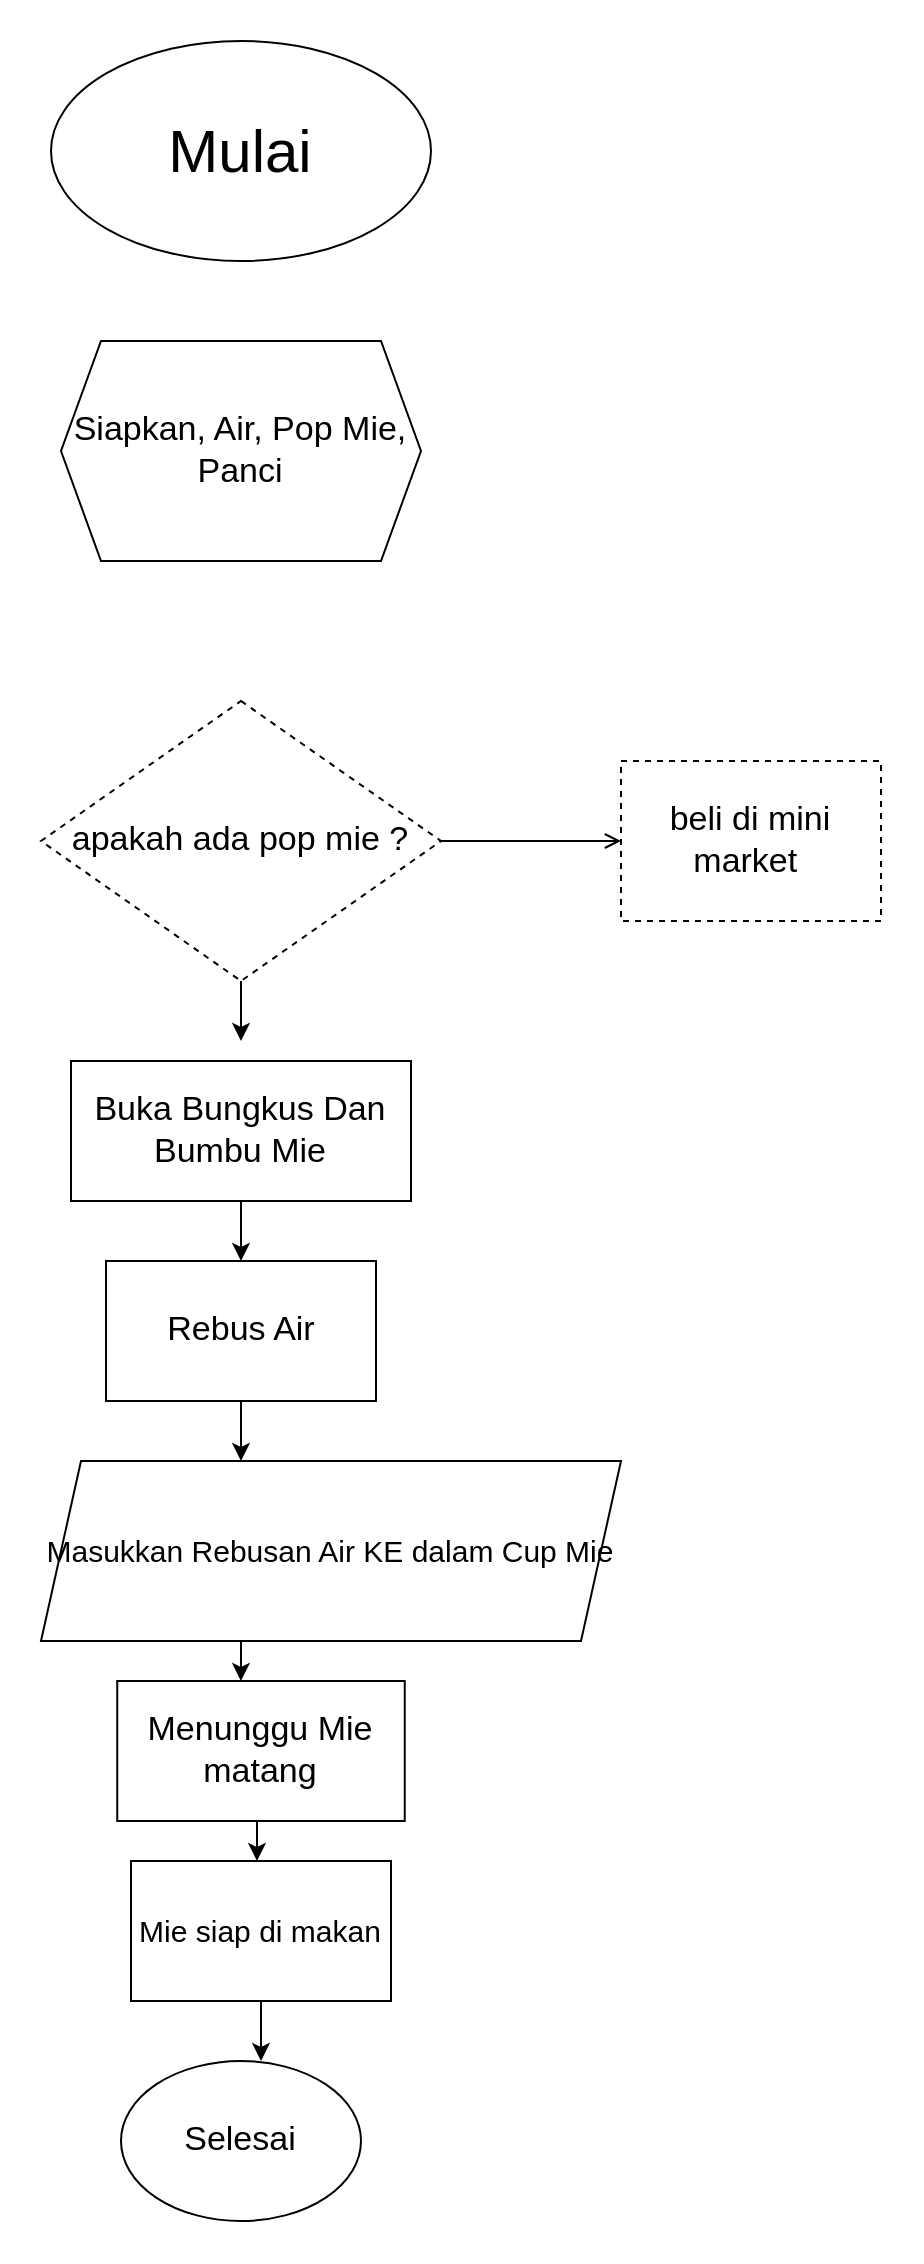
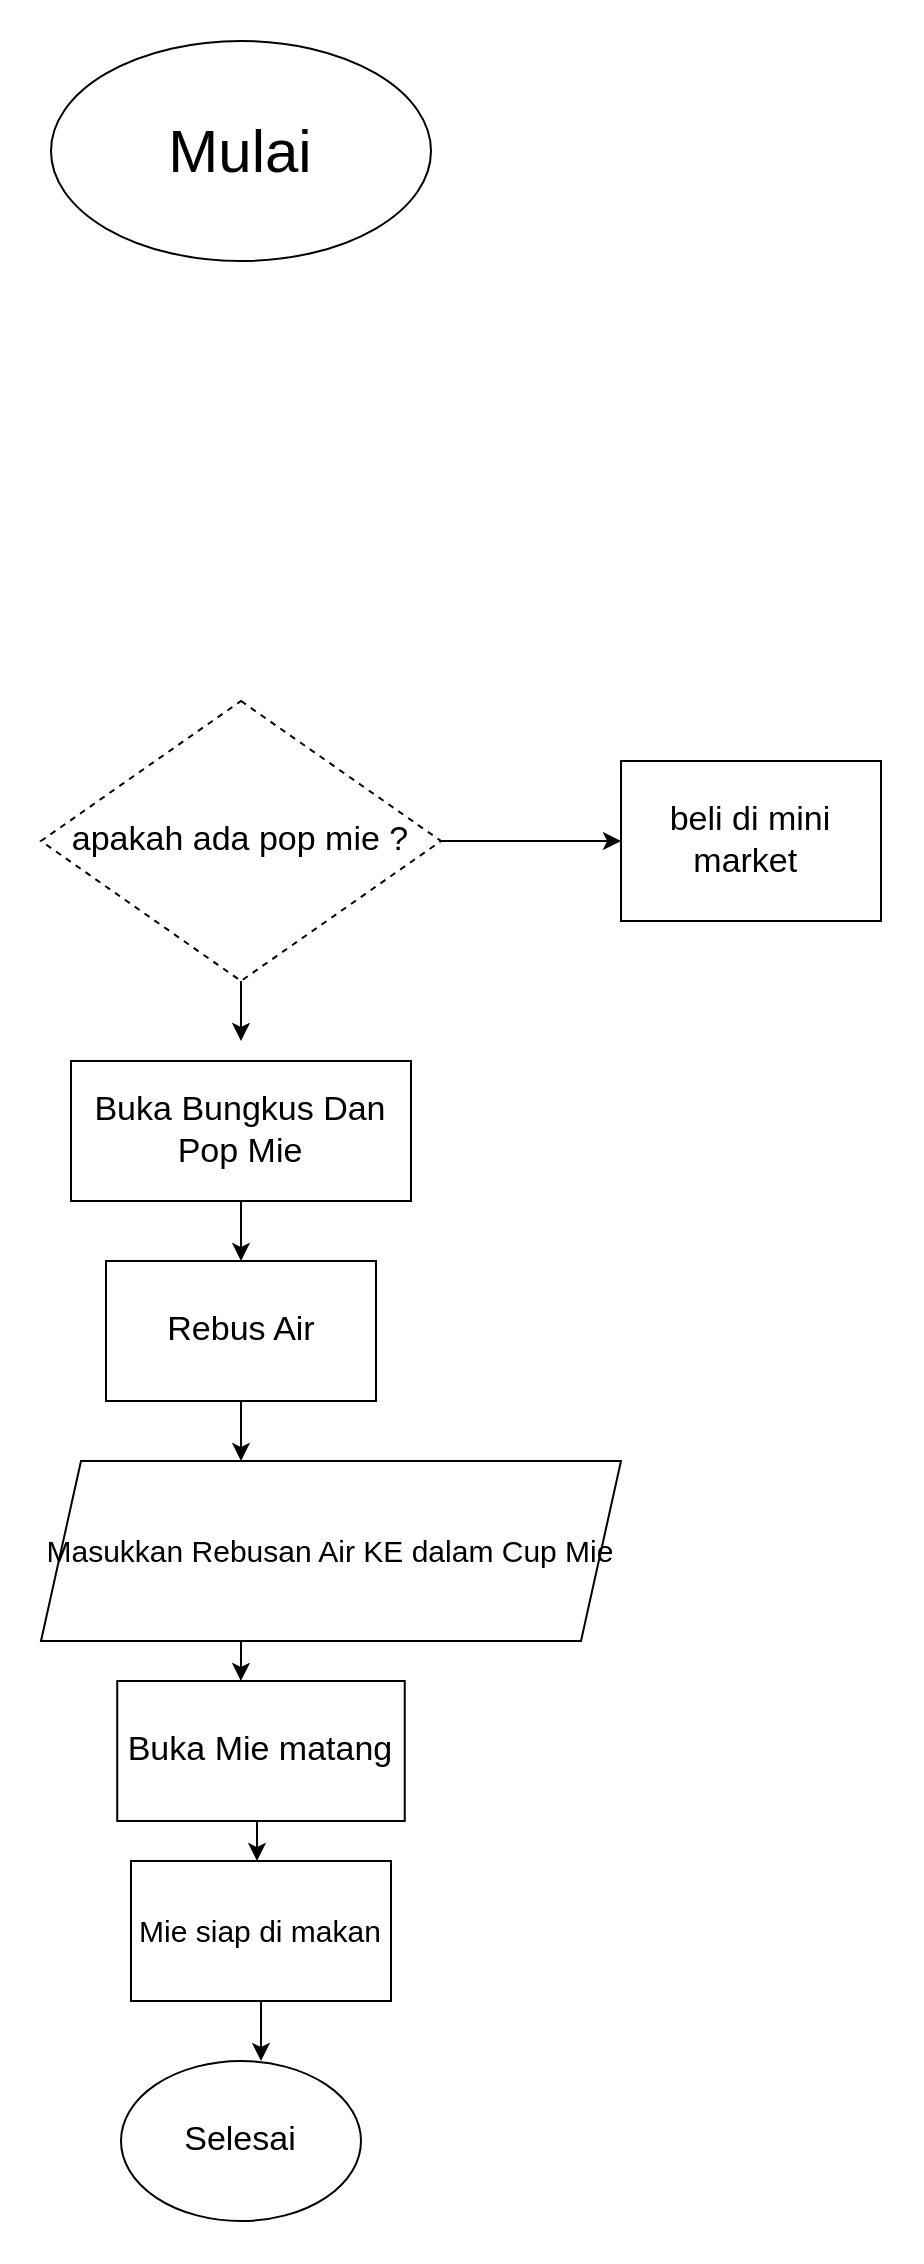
node "Siapkan, Air, Pop Mie, Panci": removed
edge "apakah ada pop mie ?" -> "beli di mini market": arrowhead open -> classic
node "beli di mini market": style dashed -> solid
node "Buka Bungkus Dan Bumbu Mie": label "Buka Bungkus Dan Bumbu Mie" -> "Buka Bungkus Dan Pop Mie"
node "Menunggu Mie matang": label "Menunggu Mie matang" -> "Buka Mie matang"
